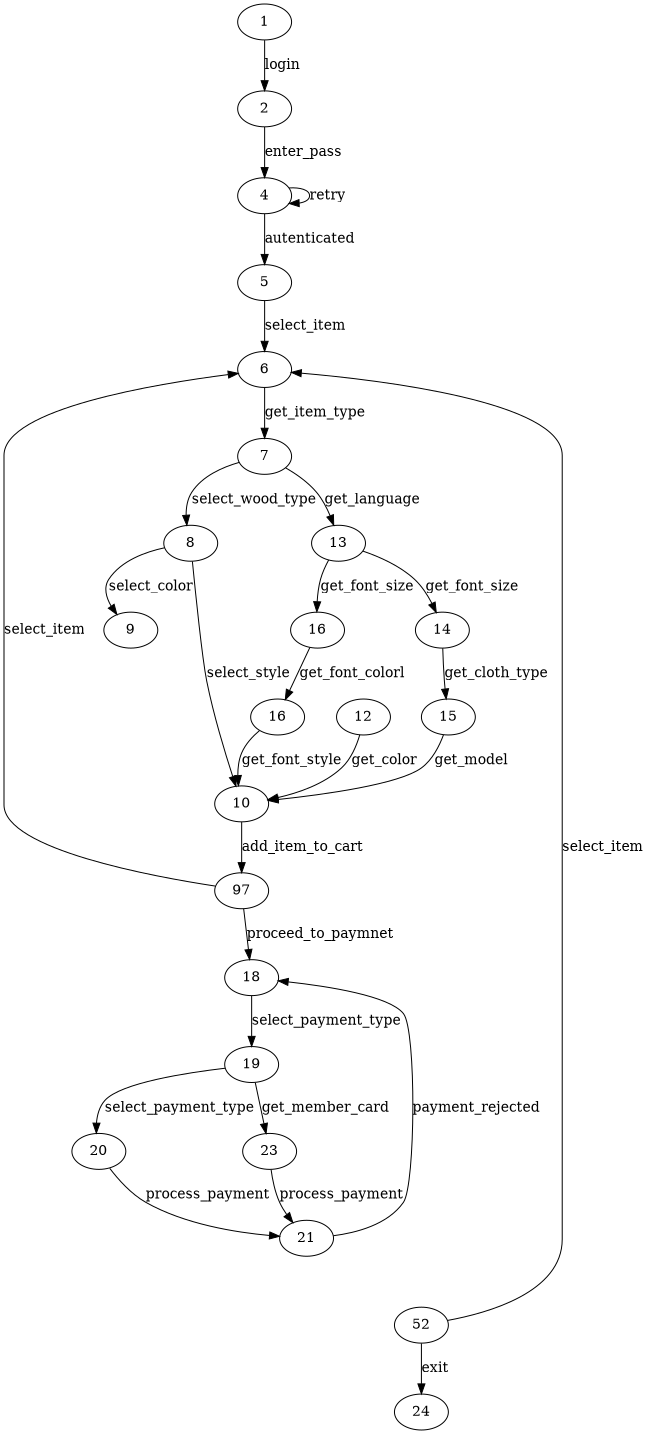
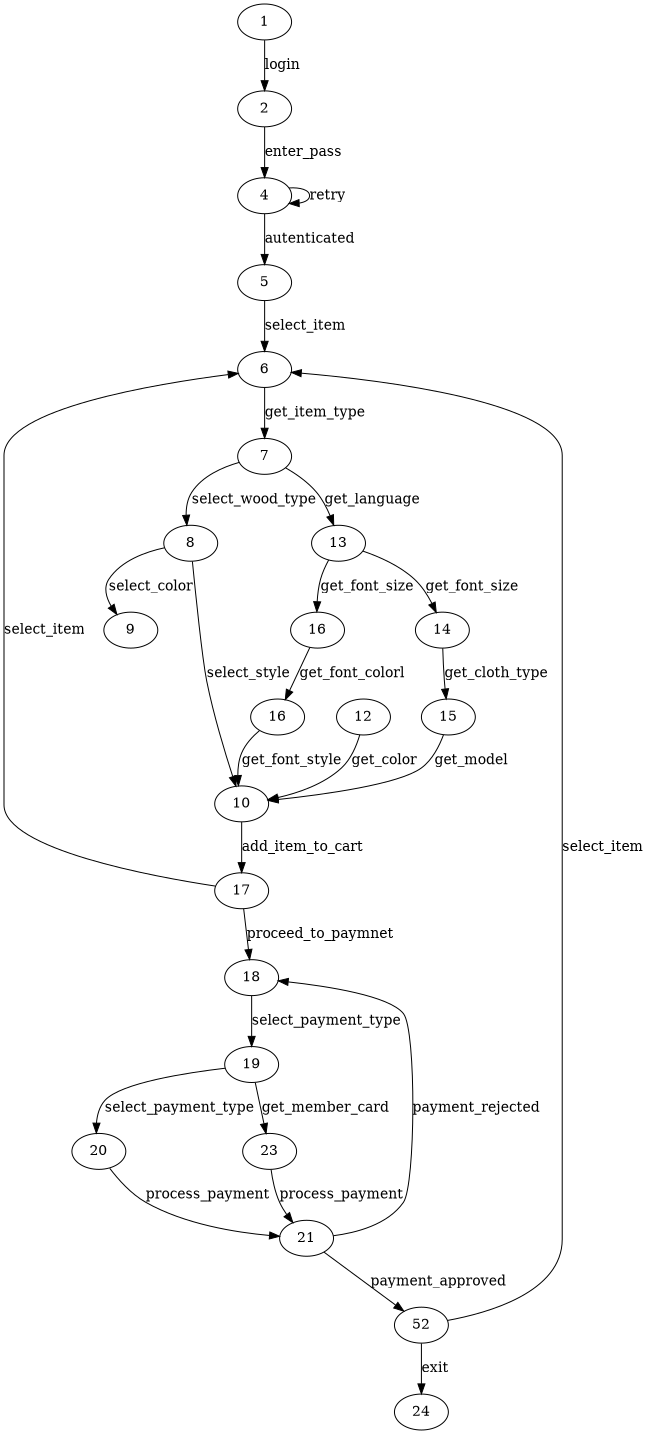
node "97": label "97" -> "17"
edge "21" -> "52": added, label "payment_approved"
